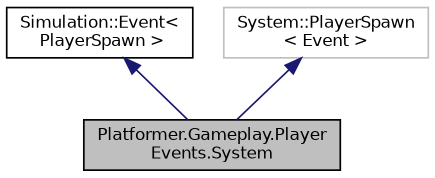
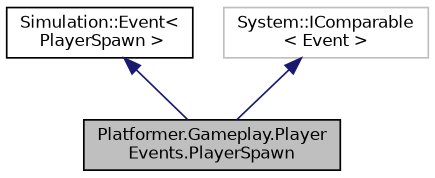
node "System::PlayerSpawn < Event >": label "System::PlayerSpawn < Event >" -> "System::IComparable < Event >"
node "Platformer.Gameplay.Player Events.System": label "Platformer.Gameplay.Player Events.System" -> "Platformer.Gameplay.Player Events.PlayerSpawn"
